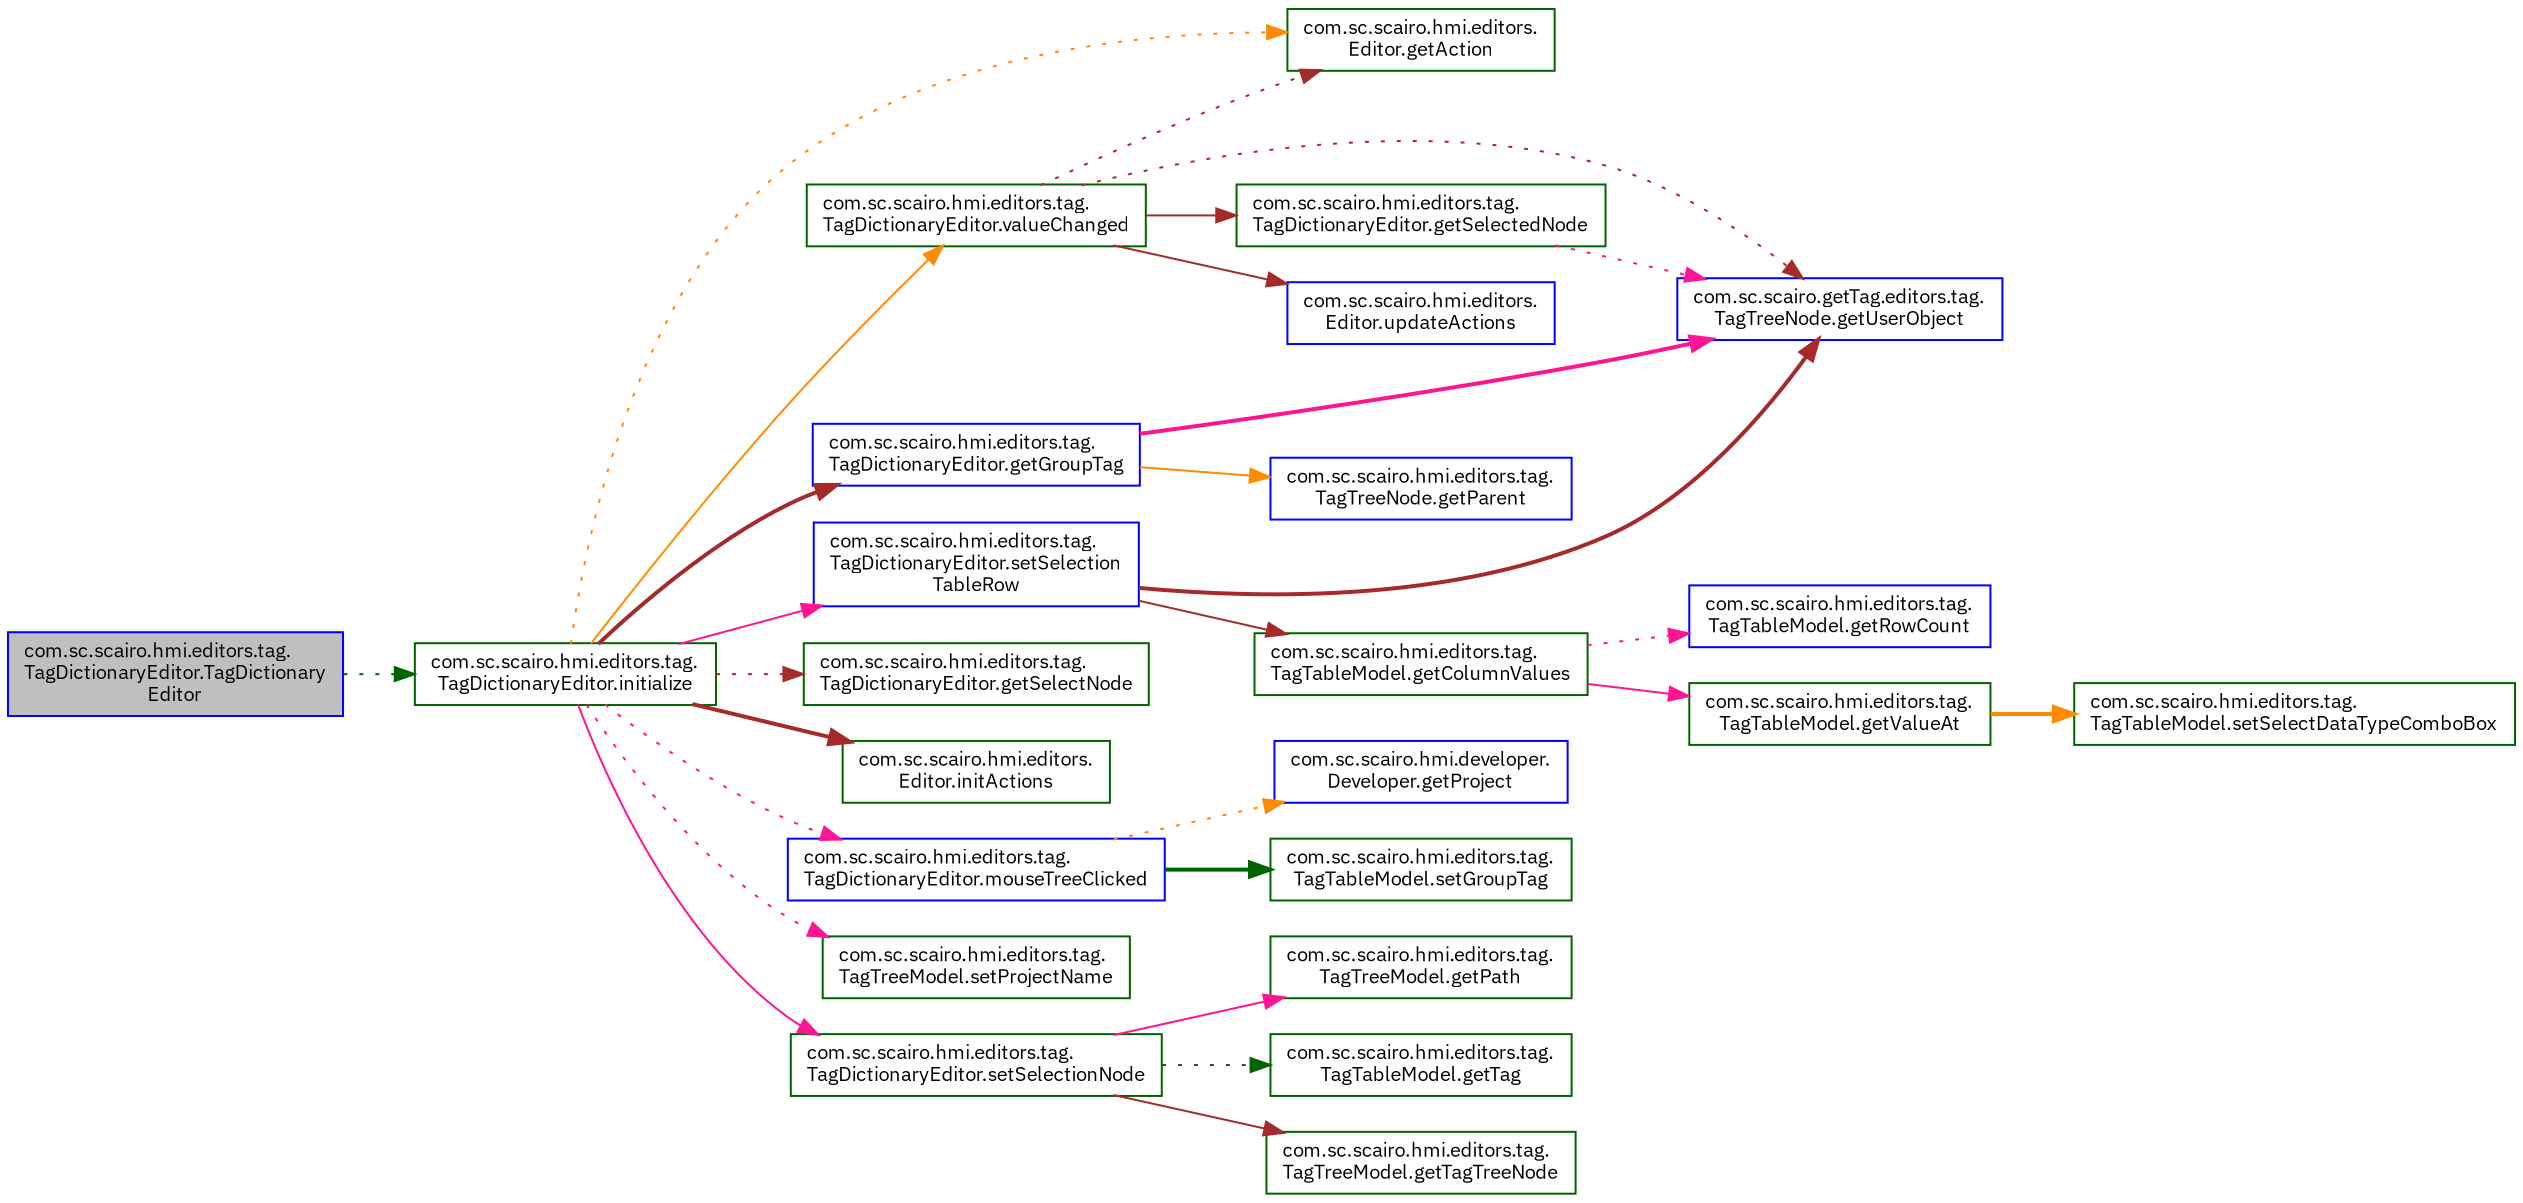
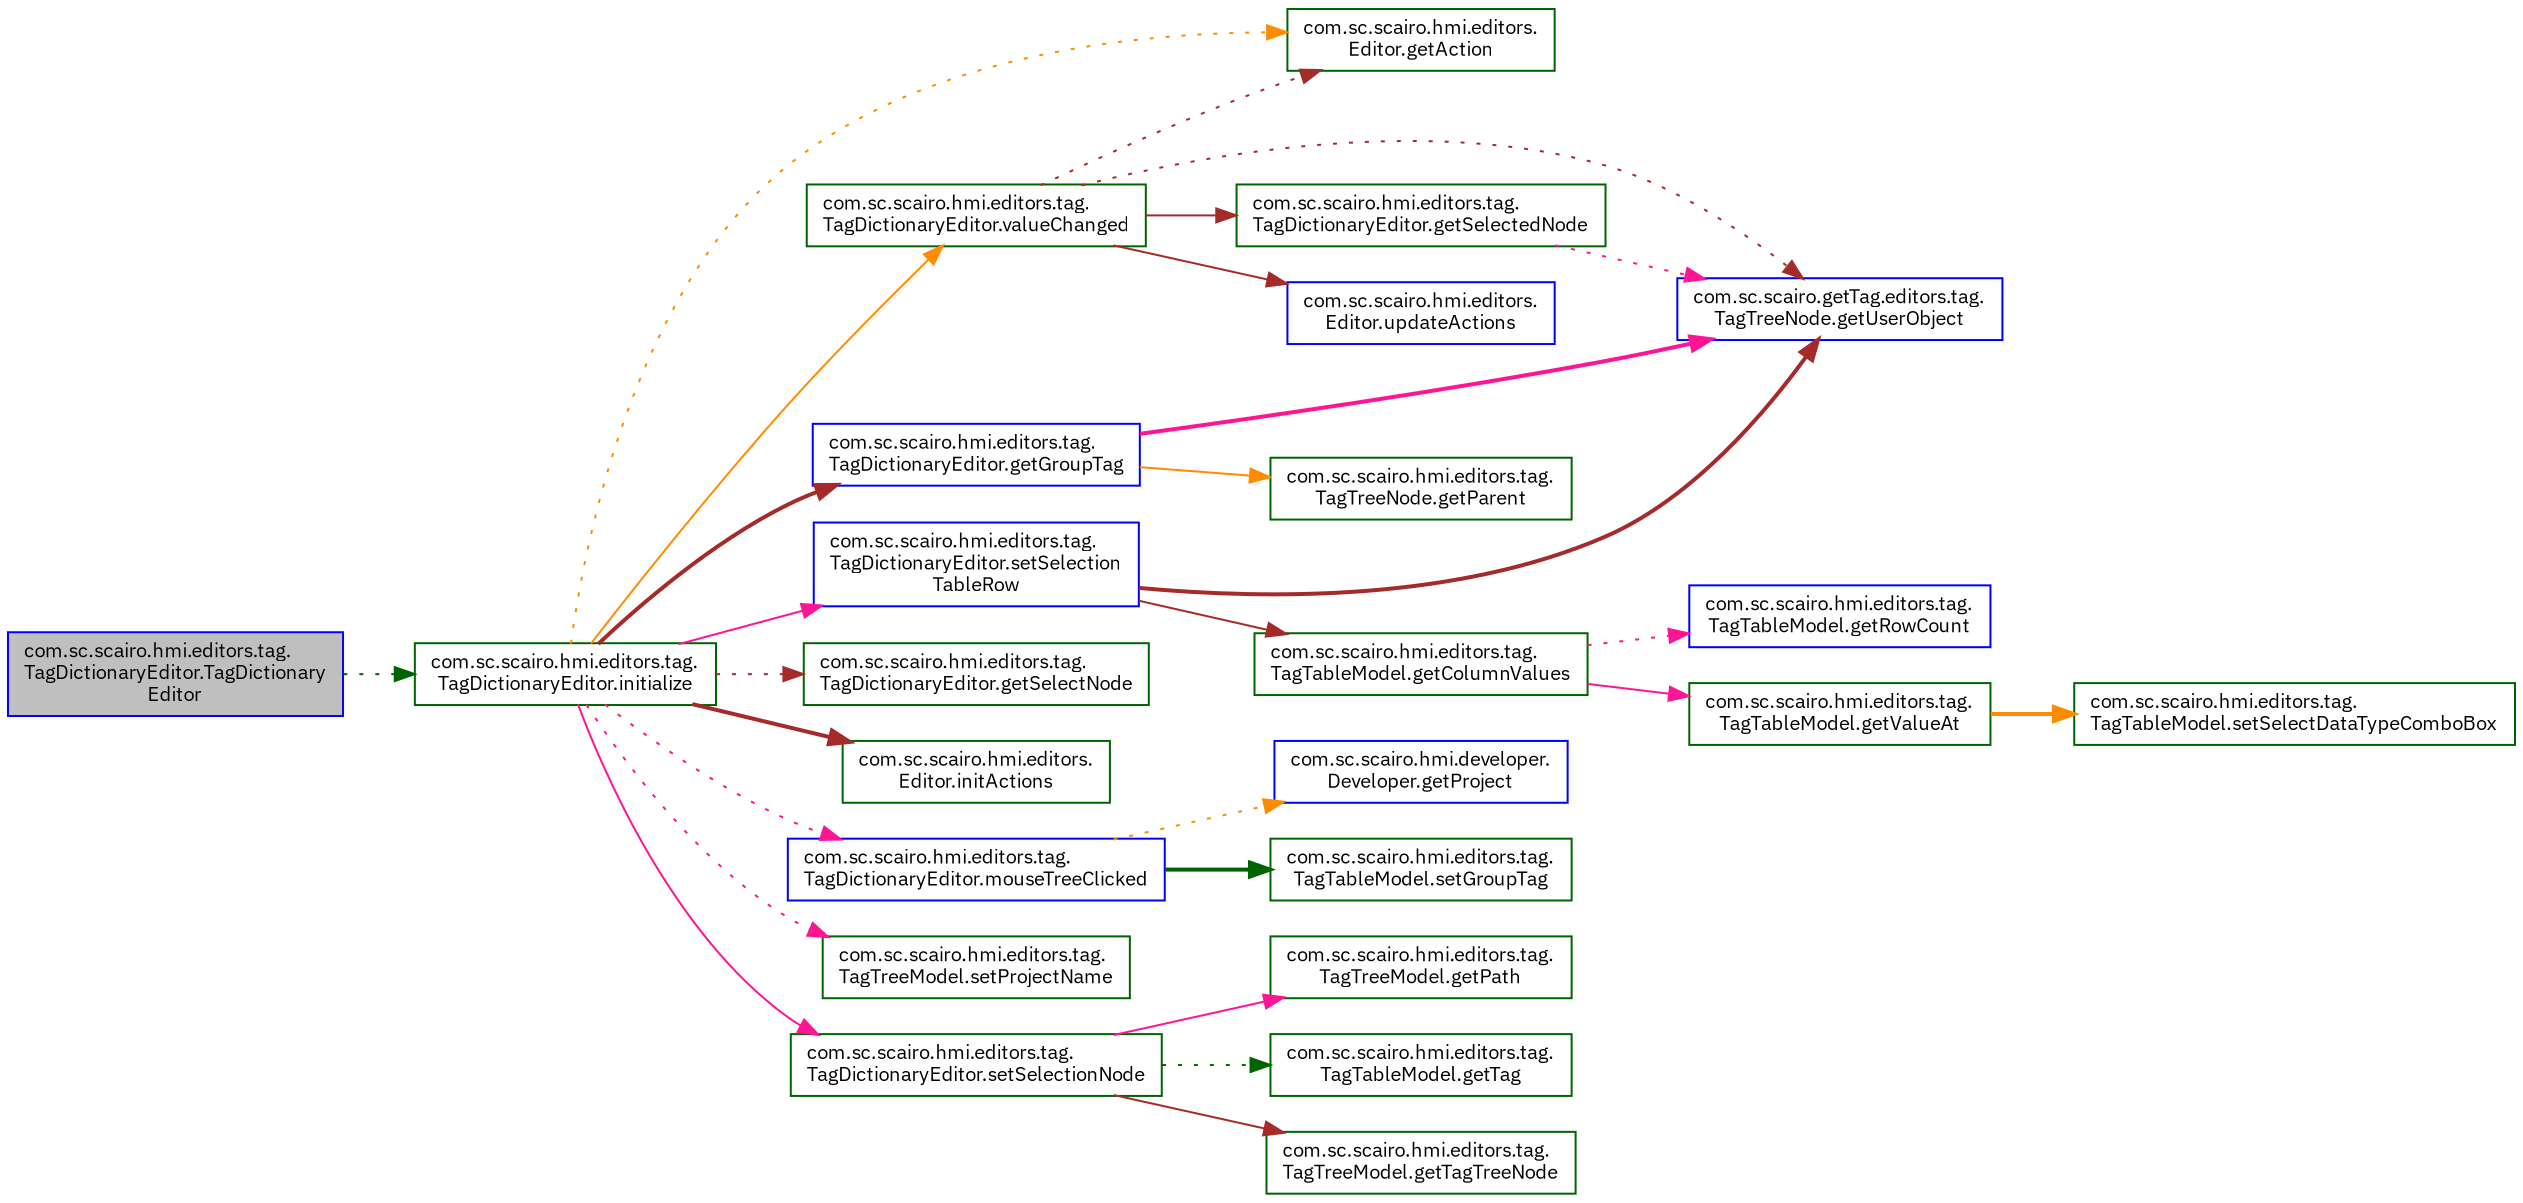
node "com.sc.scairo.hmi.editors.tag. TagTreeNode.getParent": color blue -> darkgreen
